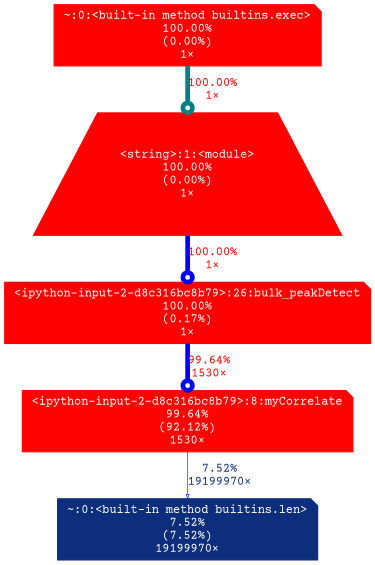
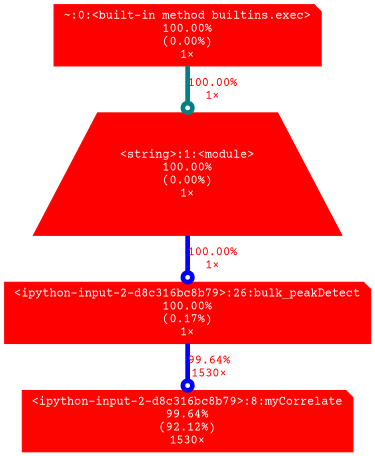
node "~:0:<built-in method builtins.len> 7.52% (7.52%) 19199970×": removed
